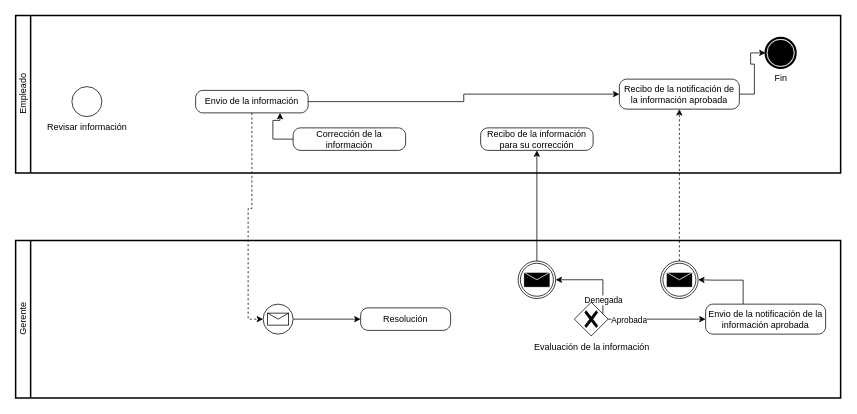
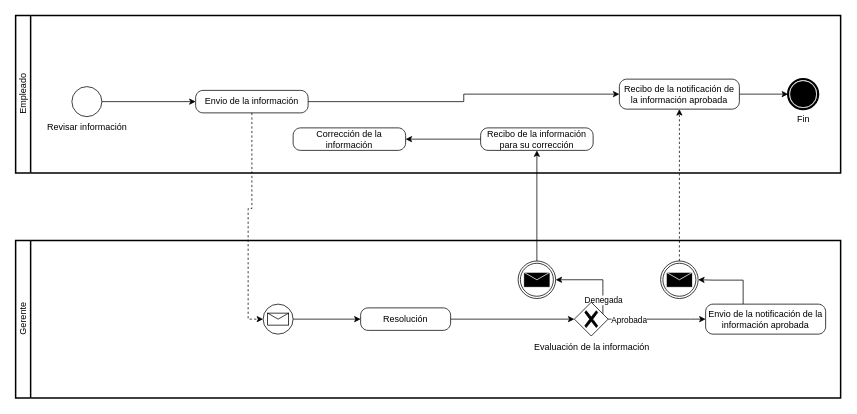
node "Fin": moved (780, 53) -> (803, 94)
edge "Revisar información" -> "Envio de la información": added
edge "Corrección de la información" -> "Envio de la información": removed
edge "Recibo de la información para su corrección" -> "Corrección de la información": added
edge "Resolución" -> "Evaluación de la información": added
